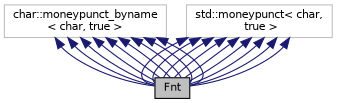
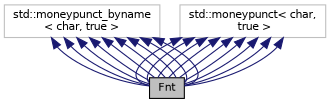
node "char::moneypunct_byname < char, true >": label "char::moneypunct_byname < char, true >" -> "std::moneypunct_byname < char, true >"
